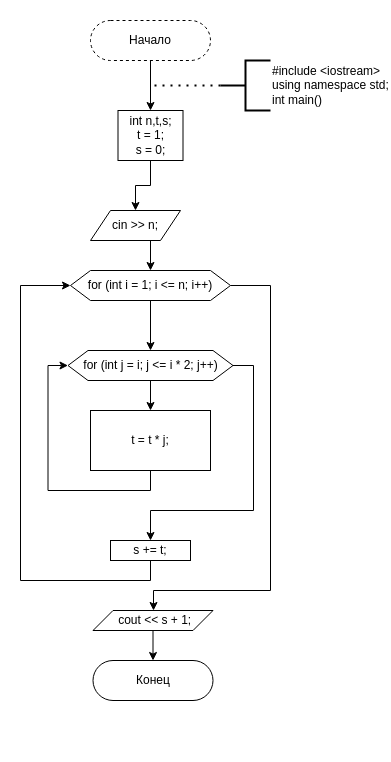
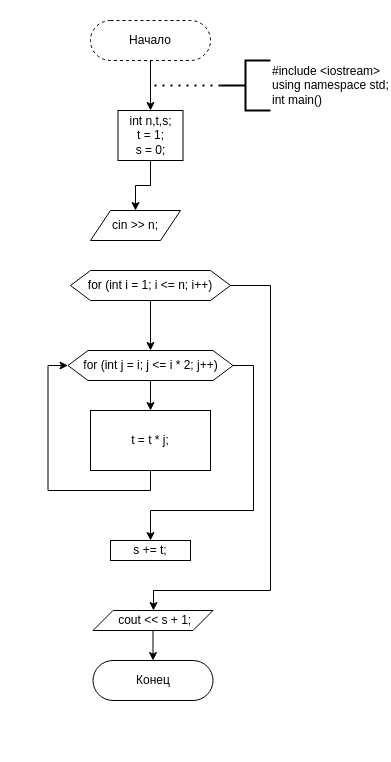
edge "cin >> n;" -> "for (int i = 1; i <= n; i++)": removed
edge "s += t;" -> "for (int i = 1; i <= n; i++)": removed
